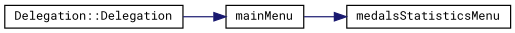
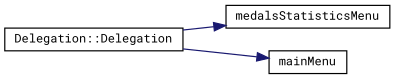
edge "mainMenu" -> "medalsStatisticsMenu": now "Delegation::Delegation" -> "medalsStatisticsMenu"
